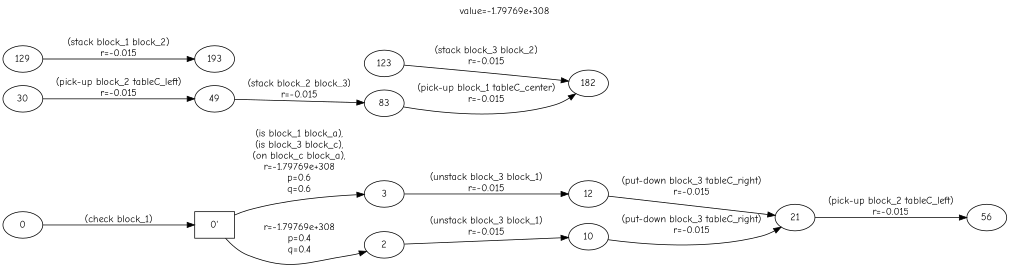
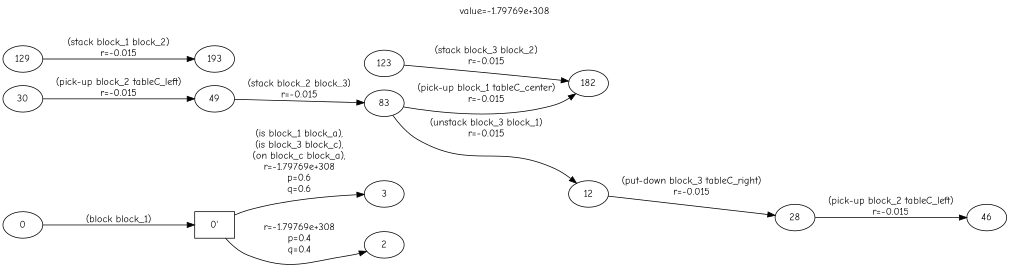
edge "3" -> "12": now "83" -> "12"
node "21": label "21" -> "28"
node "56": label "56" -> "46"
edge "0" -> "0'": label "(check block_1)" -> "(block block_1)"
node "10": removed
